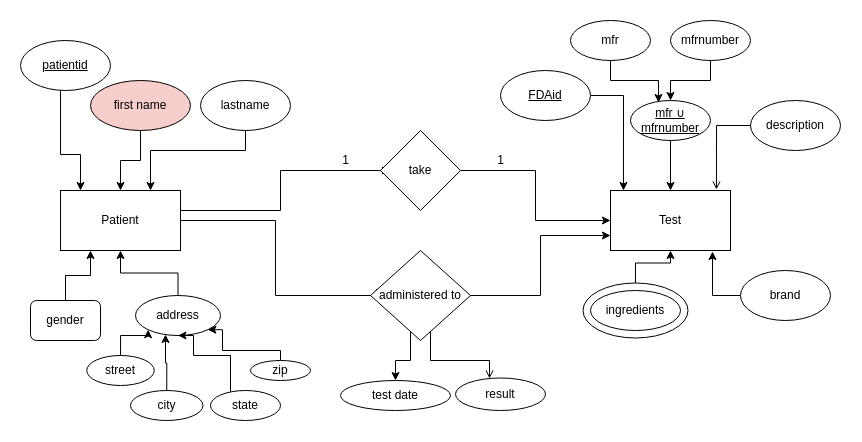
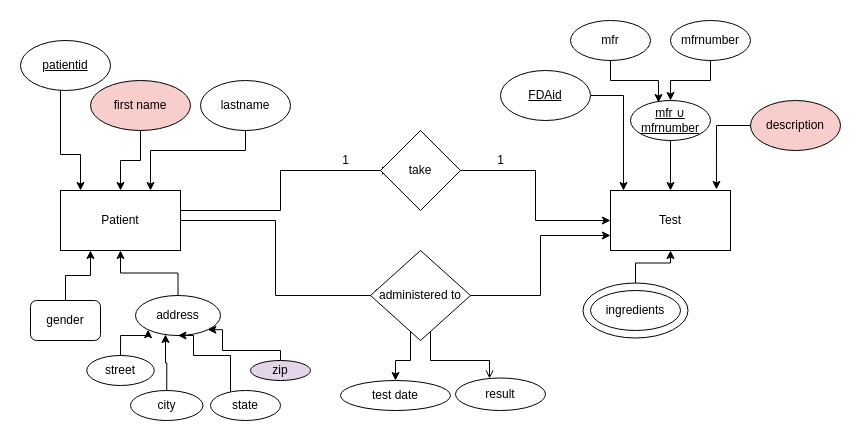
node "description": fillcolor #ffffff -> #f8cecc
edge "description" -> "Test": arrowhead open -> classic
edge "brand" -> "Test": removed
node "brand": removed
node "zip": fillcolor #ffffff -> #e1d5e7
